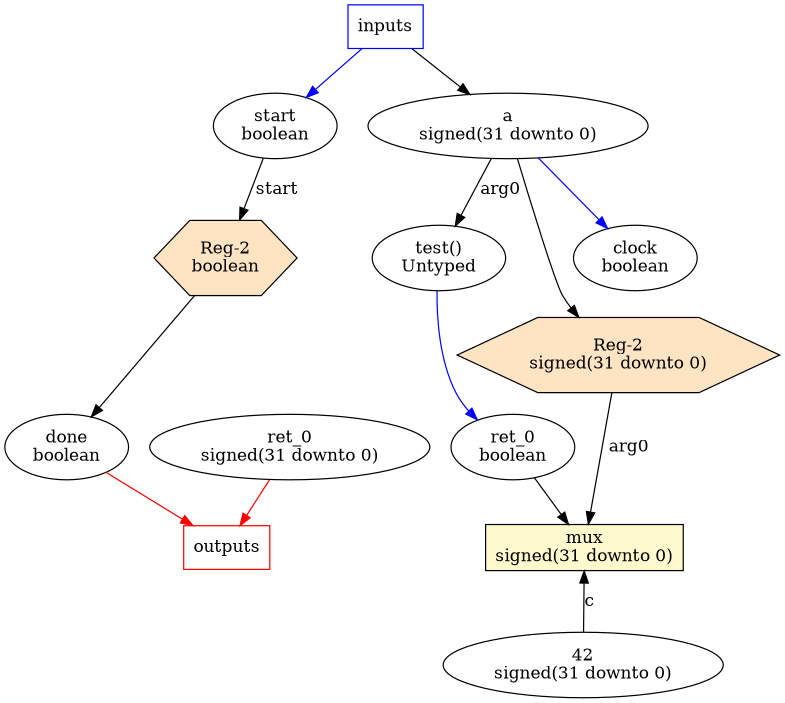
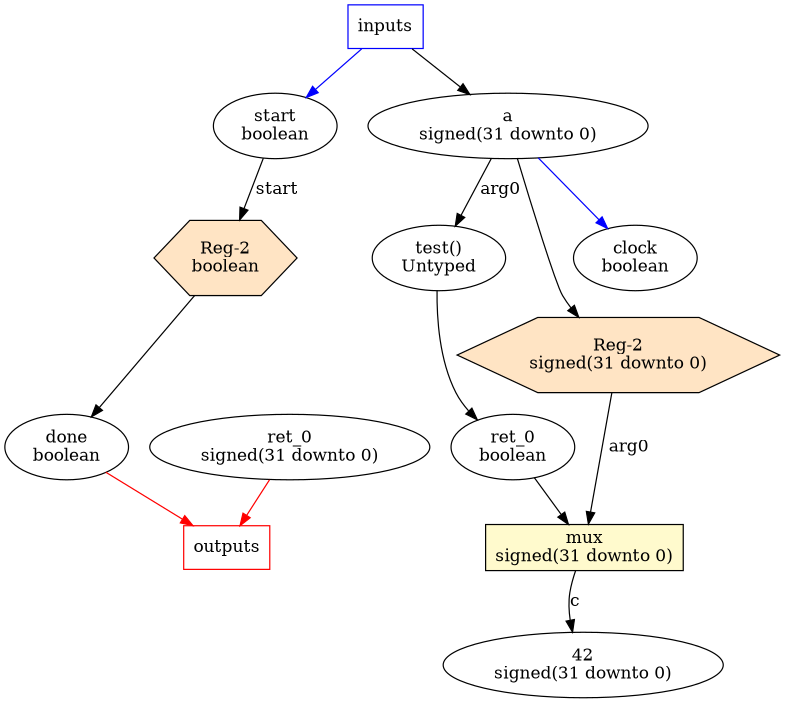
edge "test() Untyped" -> "ret_0 boolean": color blue -> black
edge "42 signed(31 downto 0)" -> "mux signed(31 downto 0)": reversed
